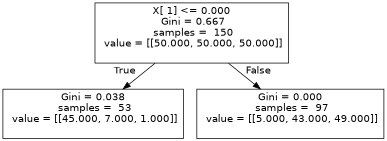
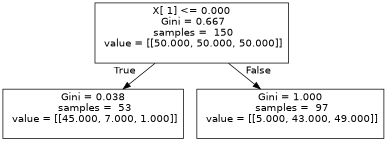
node "Gini = 0.000 samples =  97 value = [[5.000, 43.000, 49.000]]": label "Gini = 0.000 samples =  97 value = [[5.000, 43.000, 49.000]]" -> "Gini = 1.000 samples =  97 value = [[5.000, 43.000, 49.000]]"
